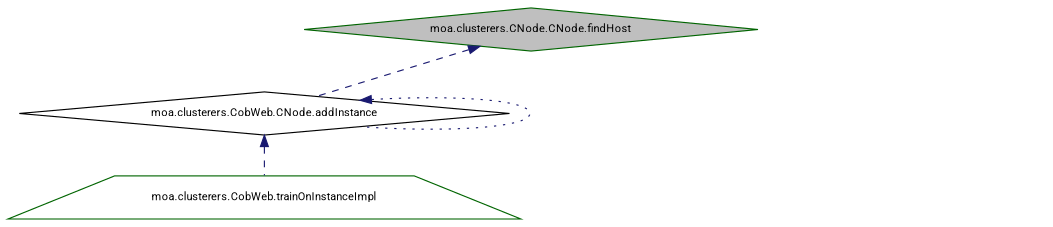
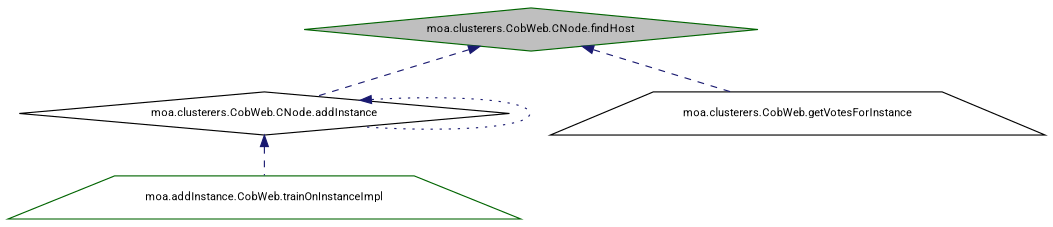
node "moa.clusterers.CNode.CNode.findHost": label "moa.clusterers.CNode.CNode.findHost" -> "moa.clusterers.CobWeb.CNode.findHost"
node "moa.clusterers.CobWeb.getVotesForInstance": added
node "moa.clusterers.CobWeb.trainOnInstanceImpl": label "moa.clusterers.CobWeb.trainOnInstanceImpl" -> "moa.addInstance.CobWeb.trainOnInstanceImpl"
